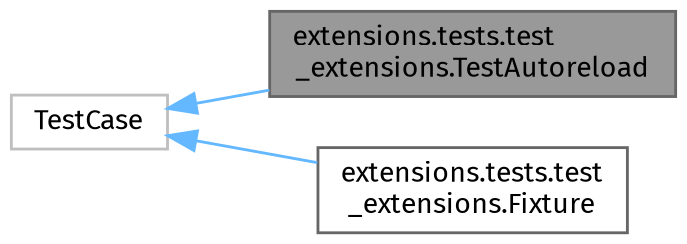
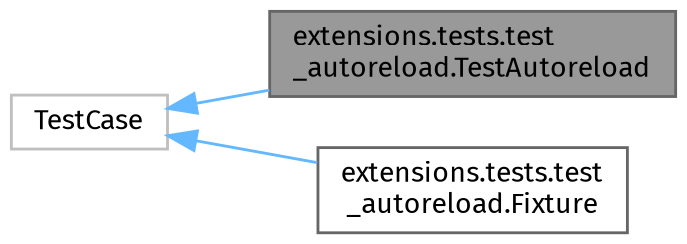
node "extensions.tests.test _extensions.TestAutoreload": label "extensions.tests.test _extensions.TestAutoreload" -> "extensions.tests.test _autoreload.TestAutoreload"
node "extensions.tests.test _extensions.Fixture": label "extensions.tests.test _extensions.Fixture" -> "extensions.tests.test _autoreload.Fixture"
